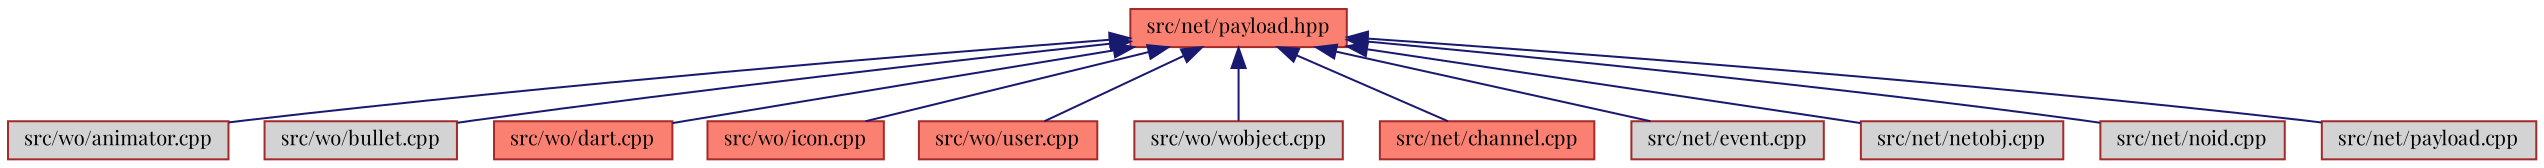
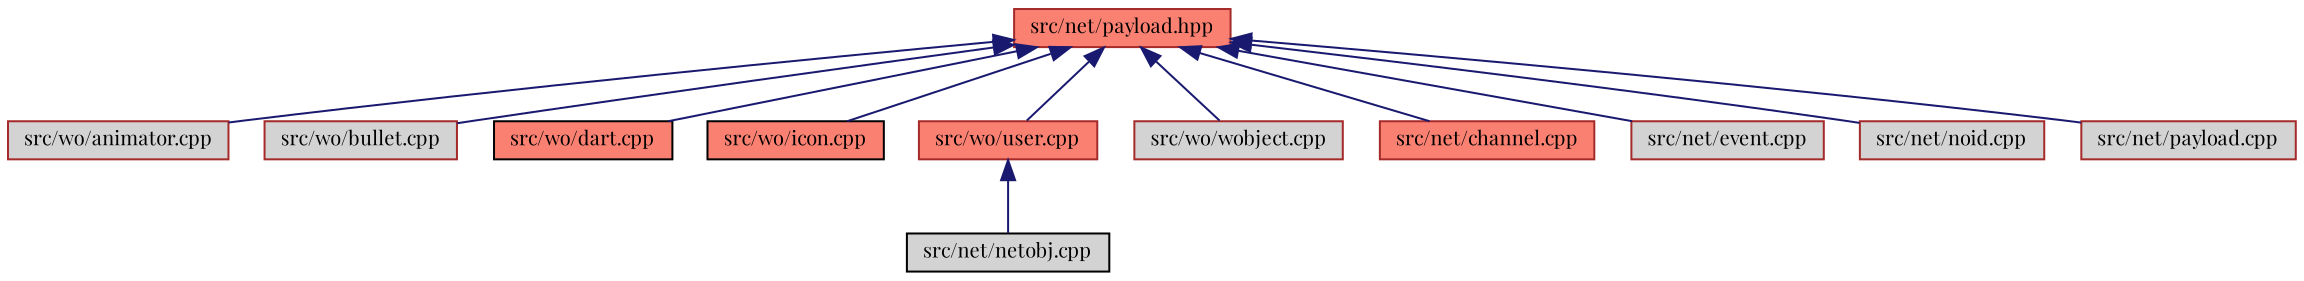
edge "src/net/netobj.cpp" -> "src/net/payload.hpp": now "src/net/netobj.cpp" -> "src/wo/user.cpp"
node "src/wo/dart.cpp": color brown -> black
node "src/wo/icon.cpp": color brown -> black
node "src/net/netobj.cpp": color brown -> black
